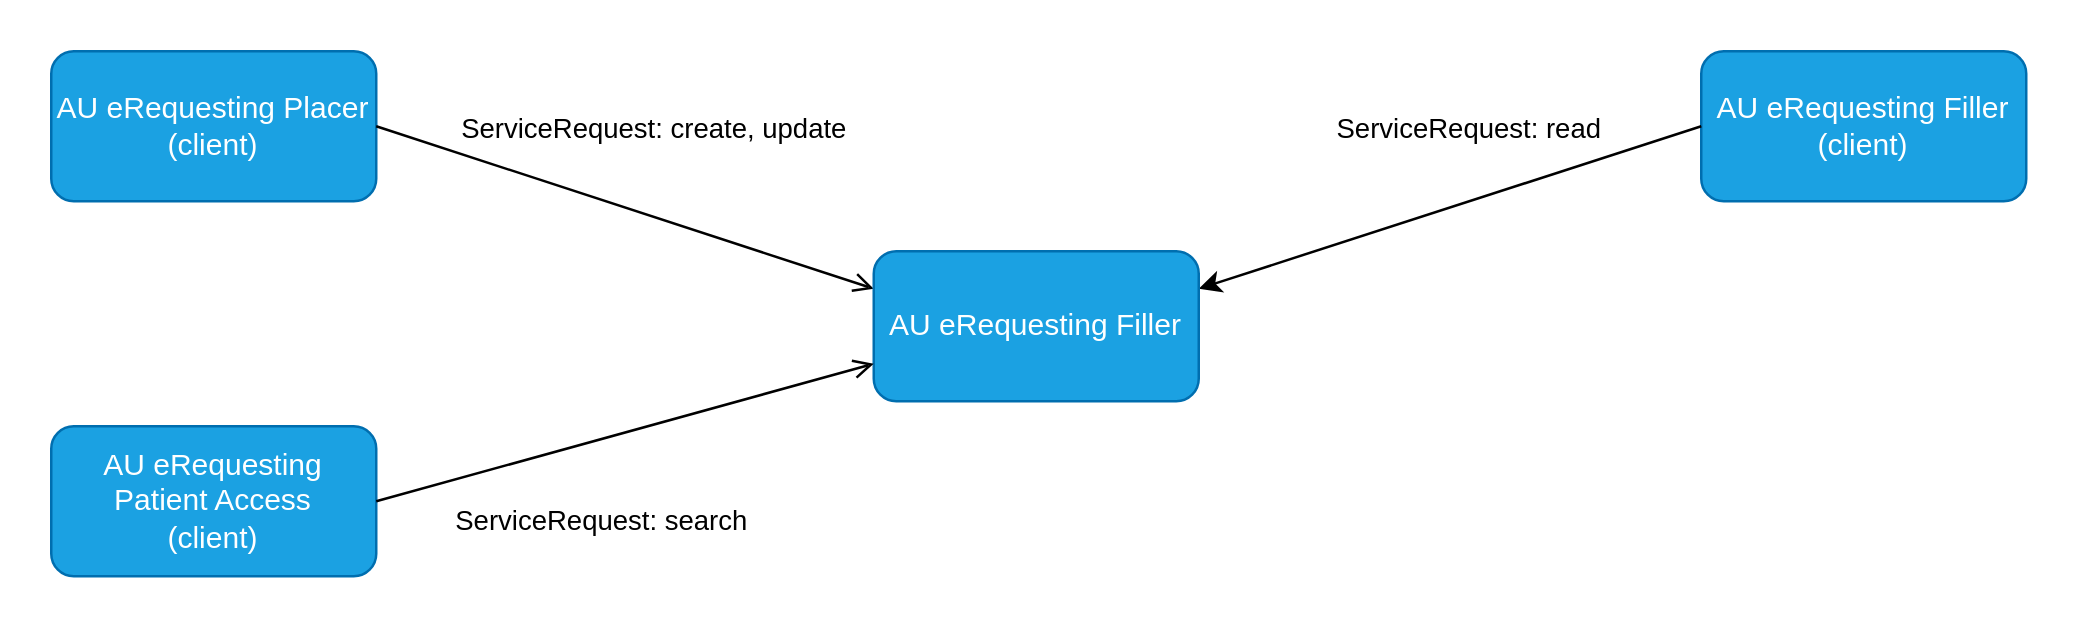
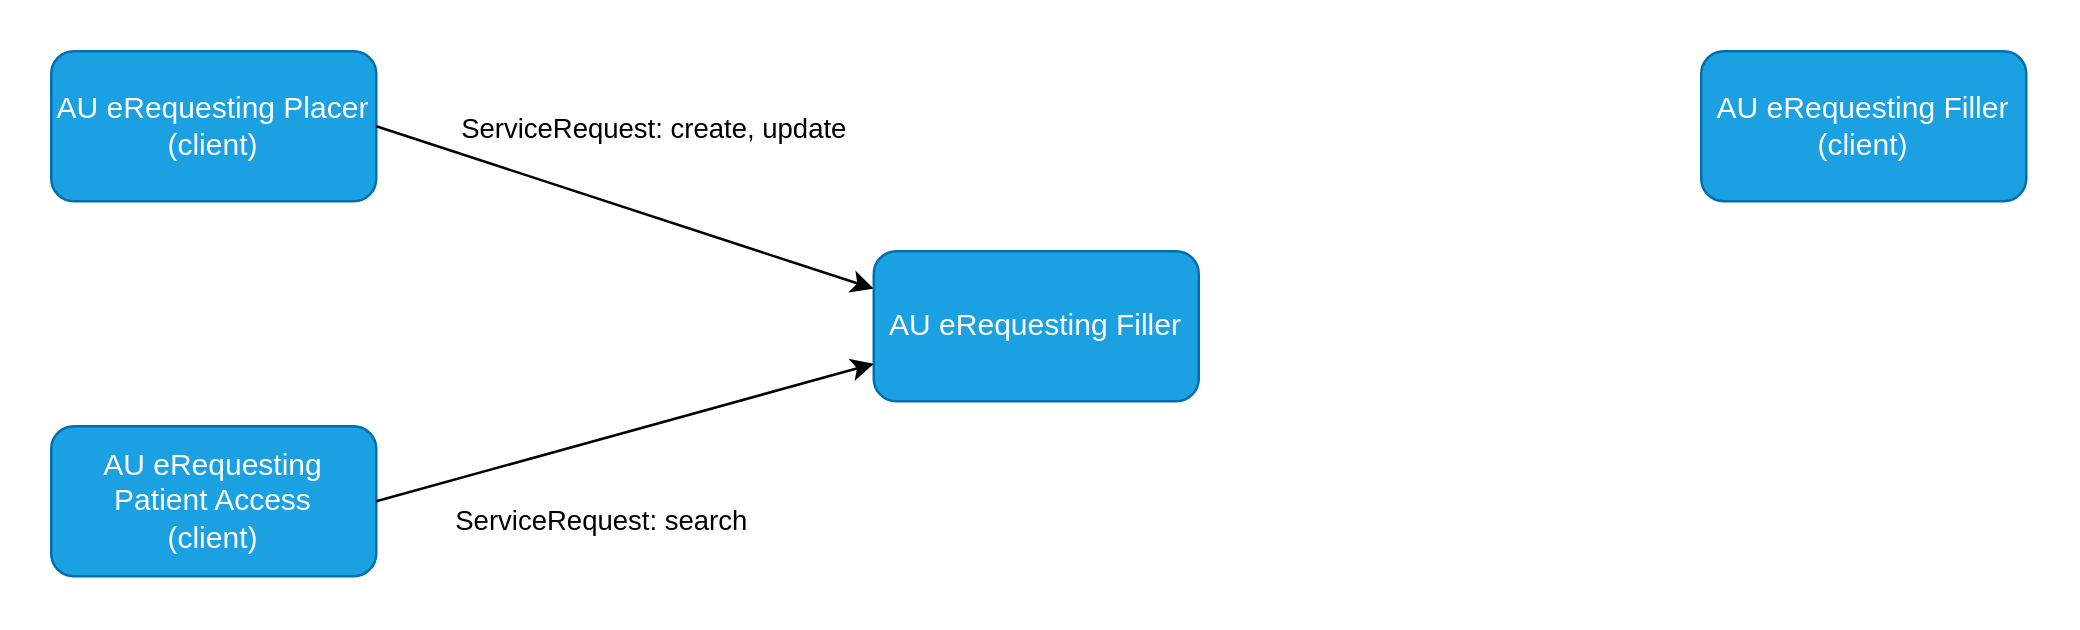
edge "AU eRequesting Filler (client)" -> "AU eRequesting Filler": removed, label "ServiceRequest: read"
edge "AU eRequesting Placer (client)" -> "AU eRequesting Filler": arrowhead open -> classic
edge "AU eRequesting Patient Access (client)" -> "AU eRequesting Filler": arrowhead open -> classic
